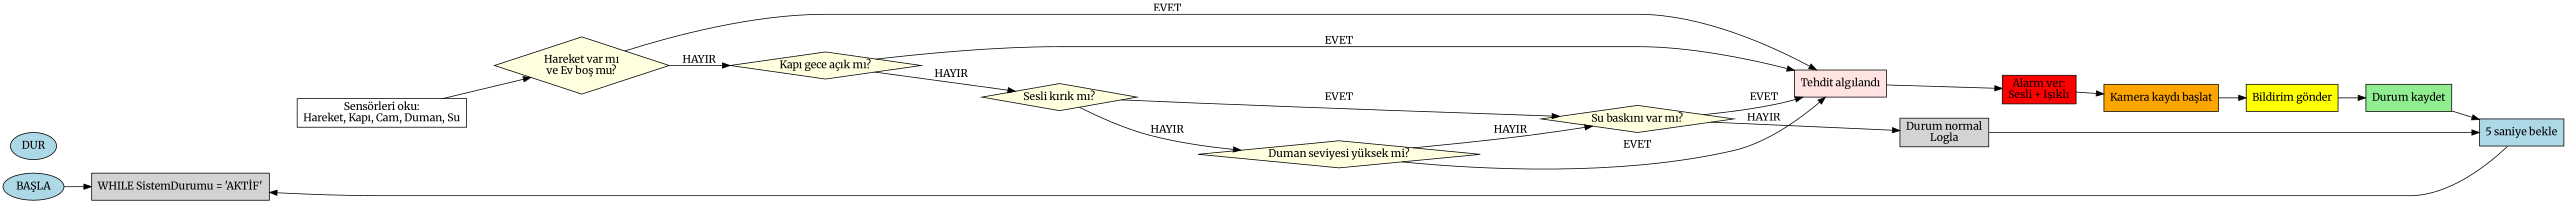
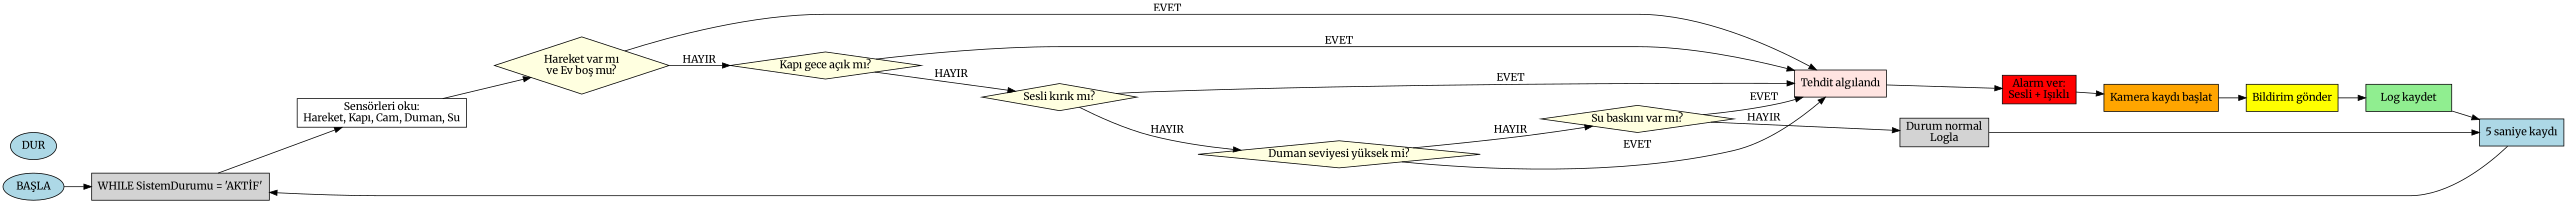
node "Durum kaydet": label "Durum kaydet" -> "Log kaydet"
edge "Sesli kırık mı?" -> "Su baskını var mı?": now "Sesli kırık mı?" -> "Tehdit algılandı"
node "5 saniye bekle": label "5 saniye bekle" -> "5 saniye kaydı"
edge "WHILE SistemDurumu = 'AKTİF'" -> "Sensörleri oku: Hareket, Kapı, Cam, Duman, Su": added
